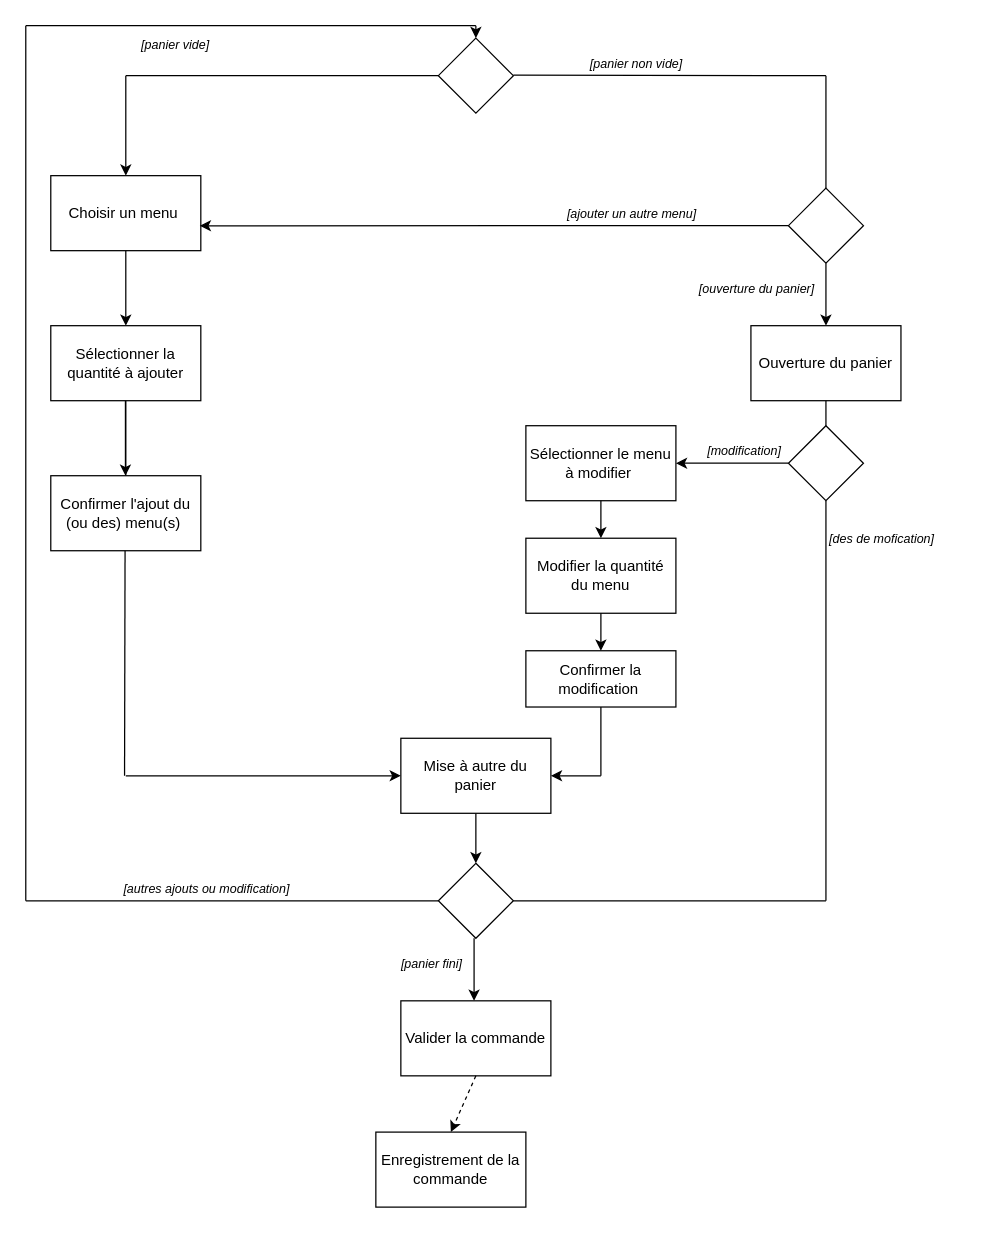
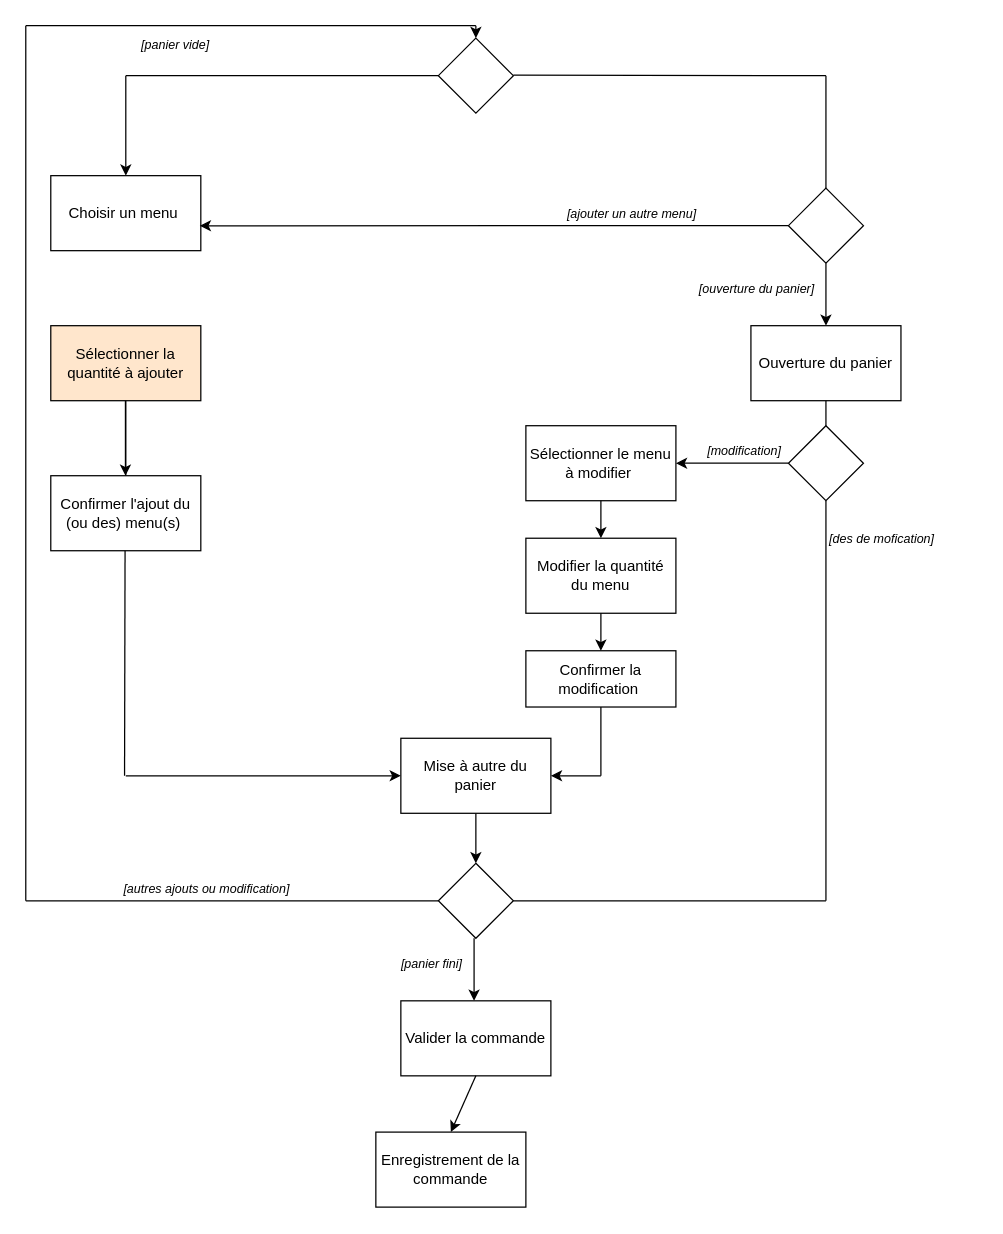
node "[panier non vide]": removed
edge "Choisir un menu" -> "Sélectionner la quantité à ajouter": removed
node "Sélectionner la quantité à ajouter": fillcolor #ffffff -> #ffe6cc
edge "Valider la commande" -> "Enregistrement de la commande": style dashed -> solid
